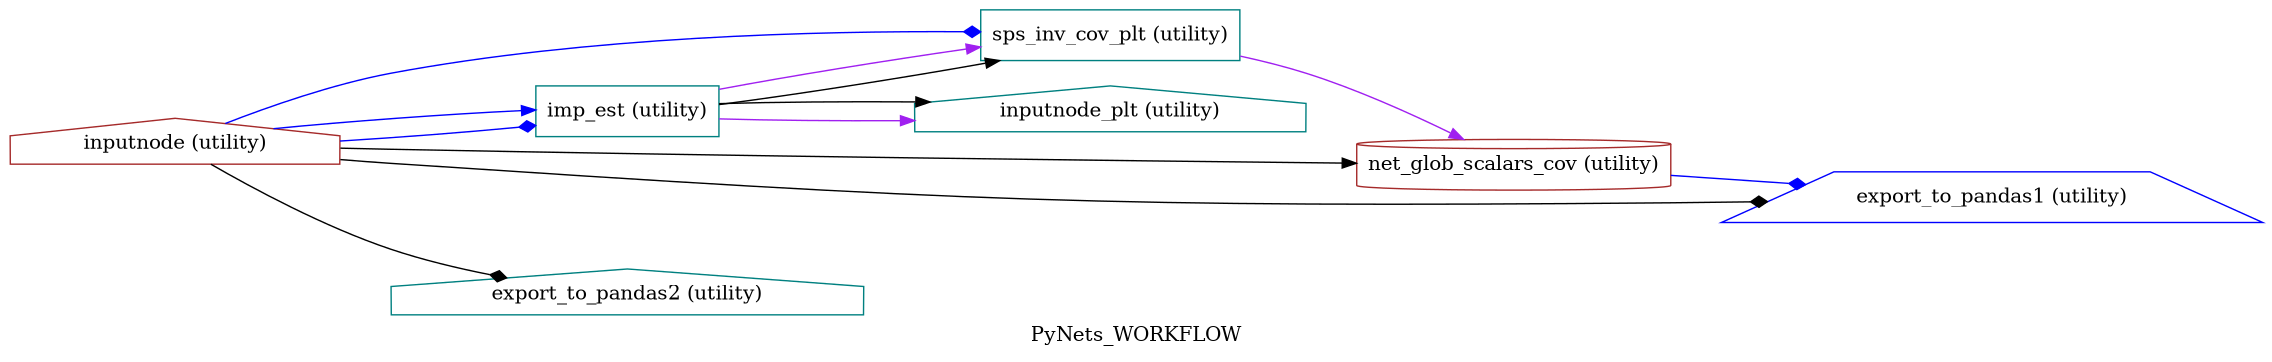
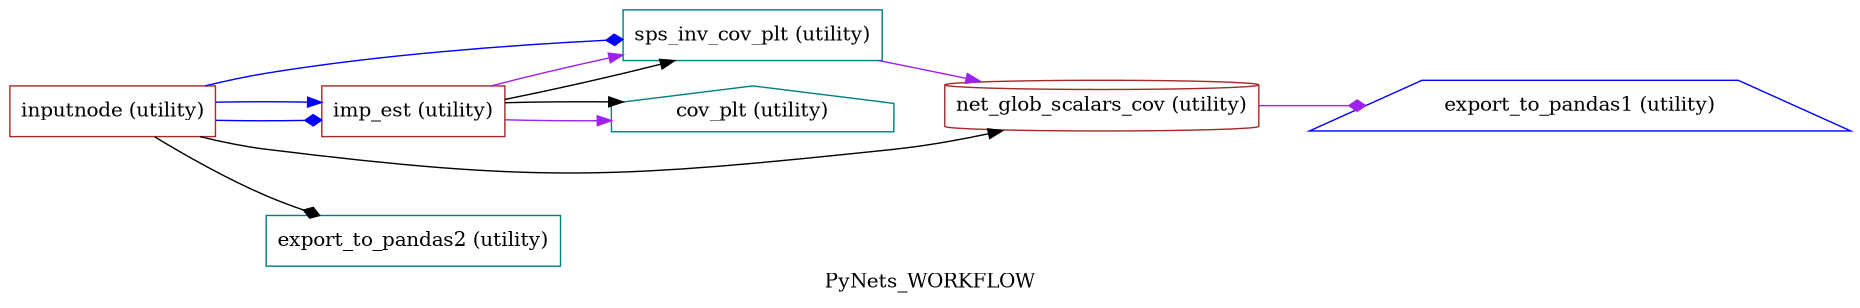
node "imp_est (utility)": color teal -> brown
node "inputnode_plt (utility)": label "inputnode_plt (utility)" -> "cov_plt (utility)"
node "inputnode (utility)": shape house -> box
edge "net_glob_scalars_cov (utility)" -> "export_to_pandas1 (utility)": color blue -> purple
edge "inputnode (utility)" -> "export_to_pandas1 (utility)": removed
node "export_to_pandas2 (utility)": shape house -> box
